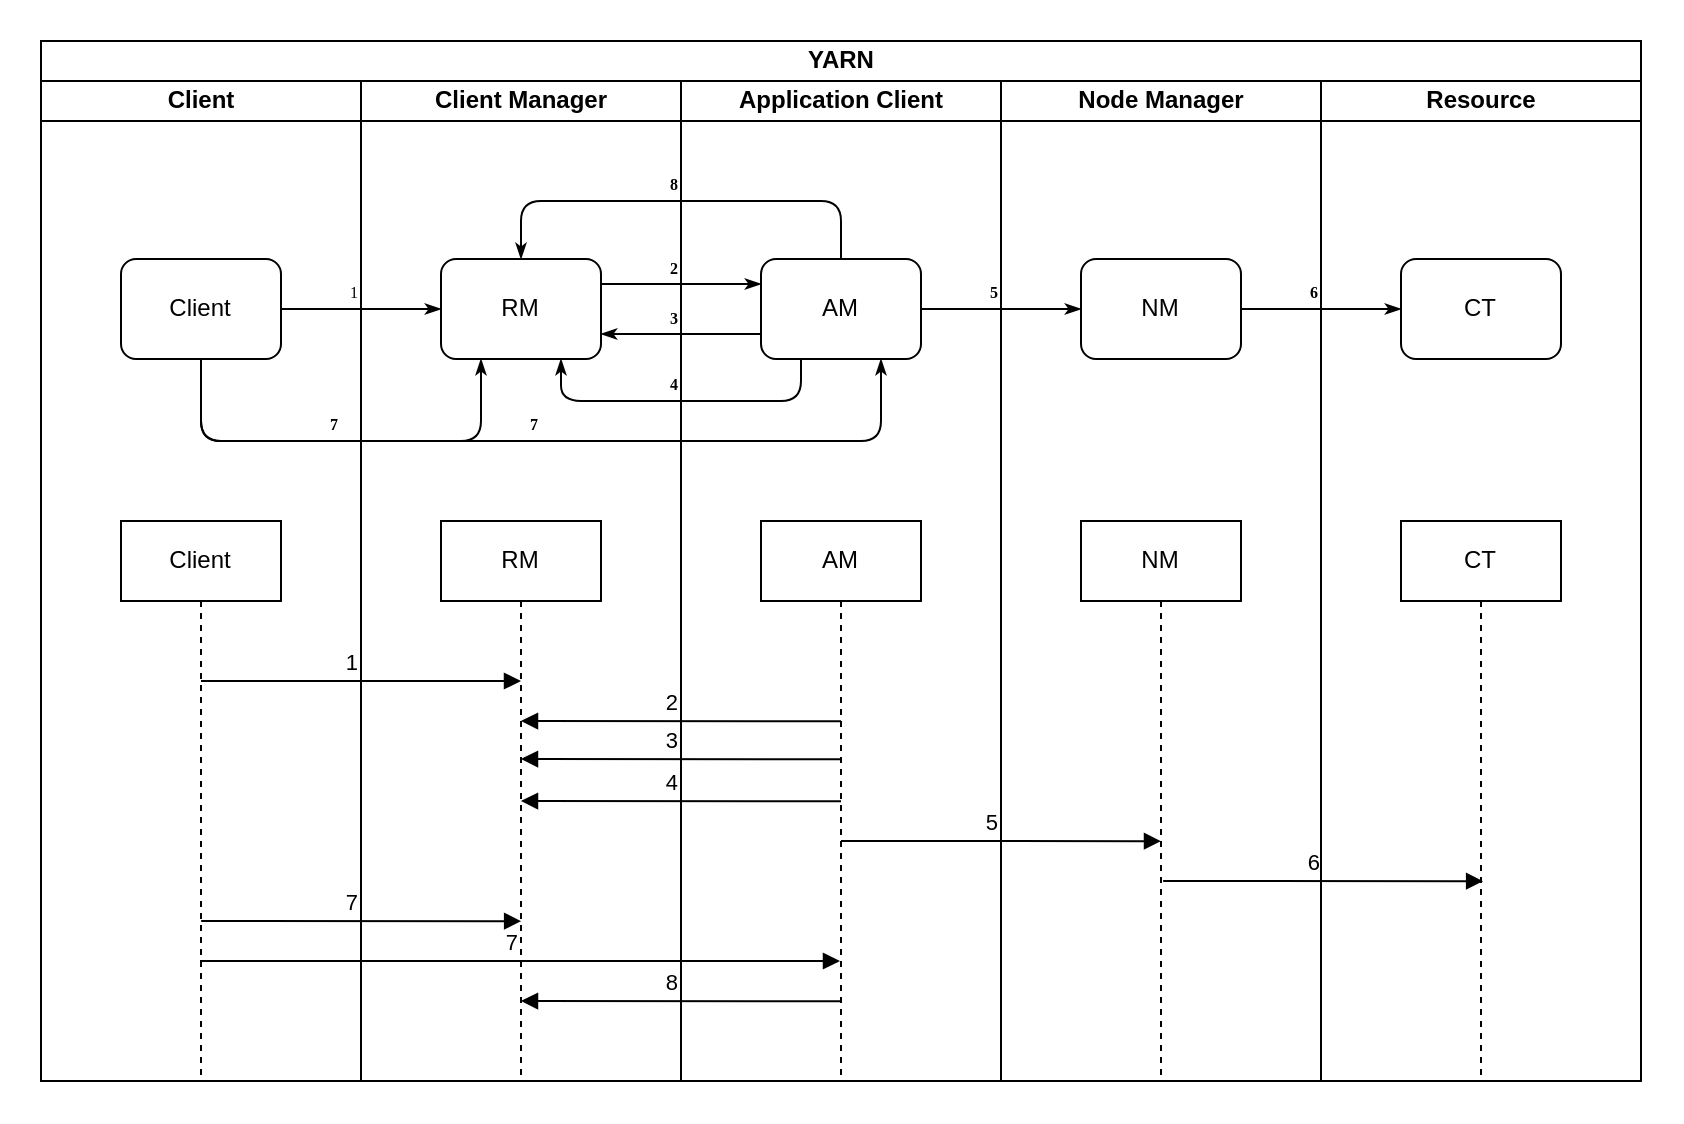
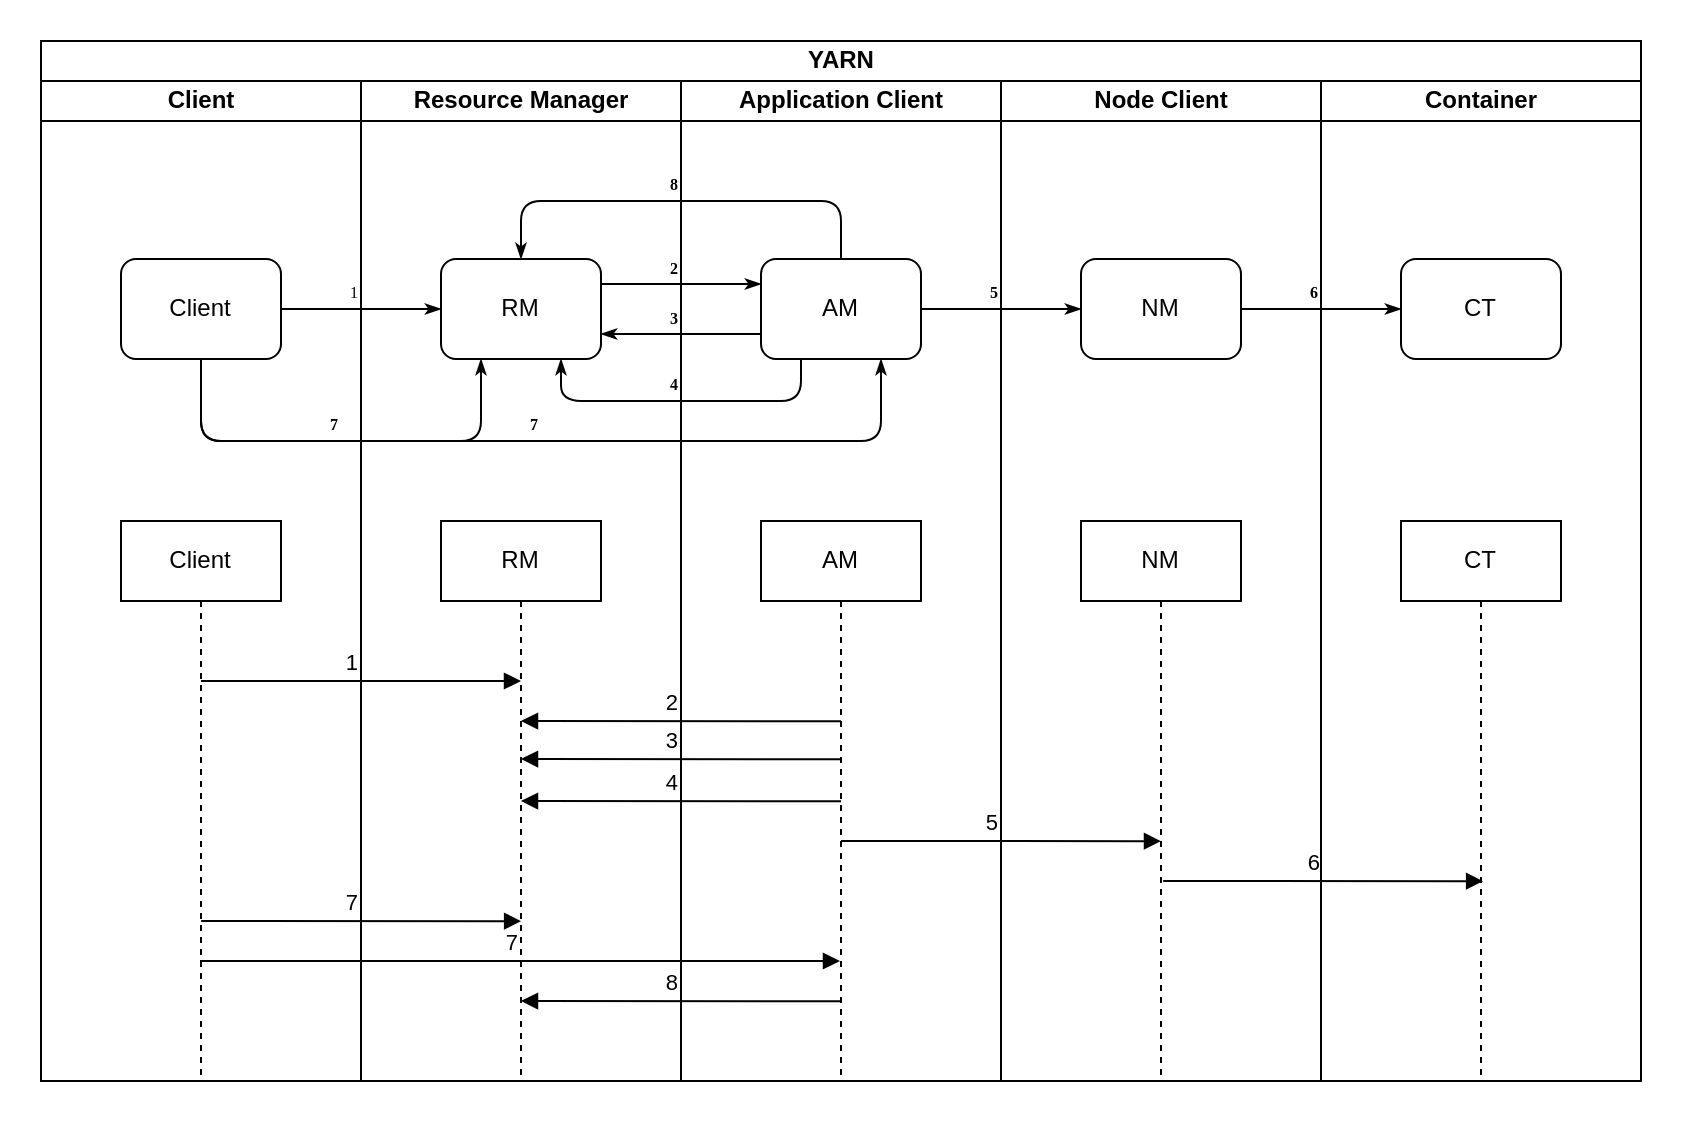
node "Client Manager": label "Client Manager" -> "Resource Manager"
node "Node Manager": label "Node Manager" -> "Node Client"
node "Resource": label "Resource" -> "Container"
